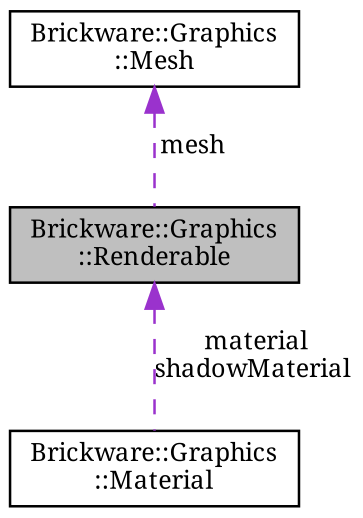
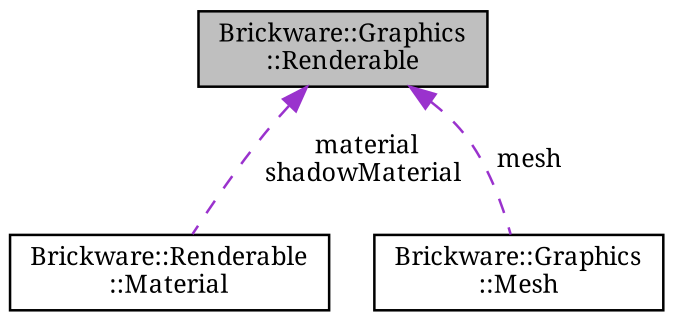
edge "Brickware::Graphics ::Renderable" -> "Brickware::Graphics ::Mesh": reversed
node "Brickware::Graphics ::Material": label "Brickware::Graphics ::Material" -> "Brickware::Renderable ::Material"
